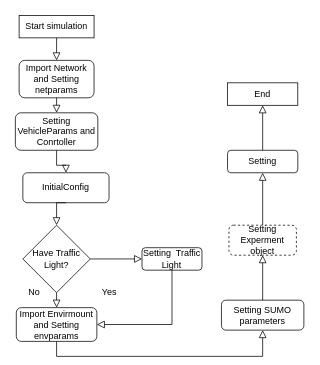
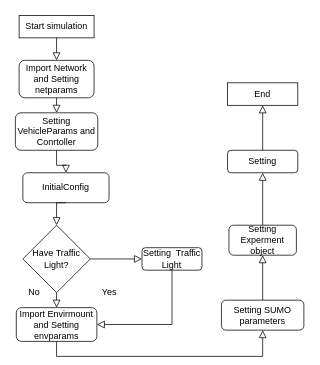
node "Setting Experment object": style dashed -> solid
